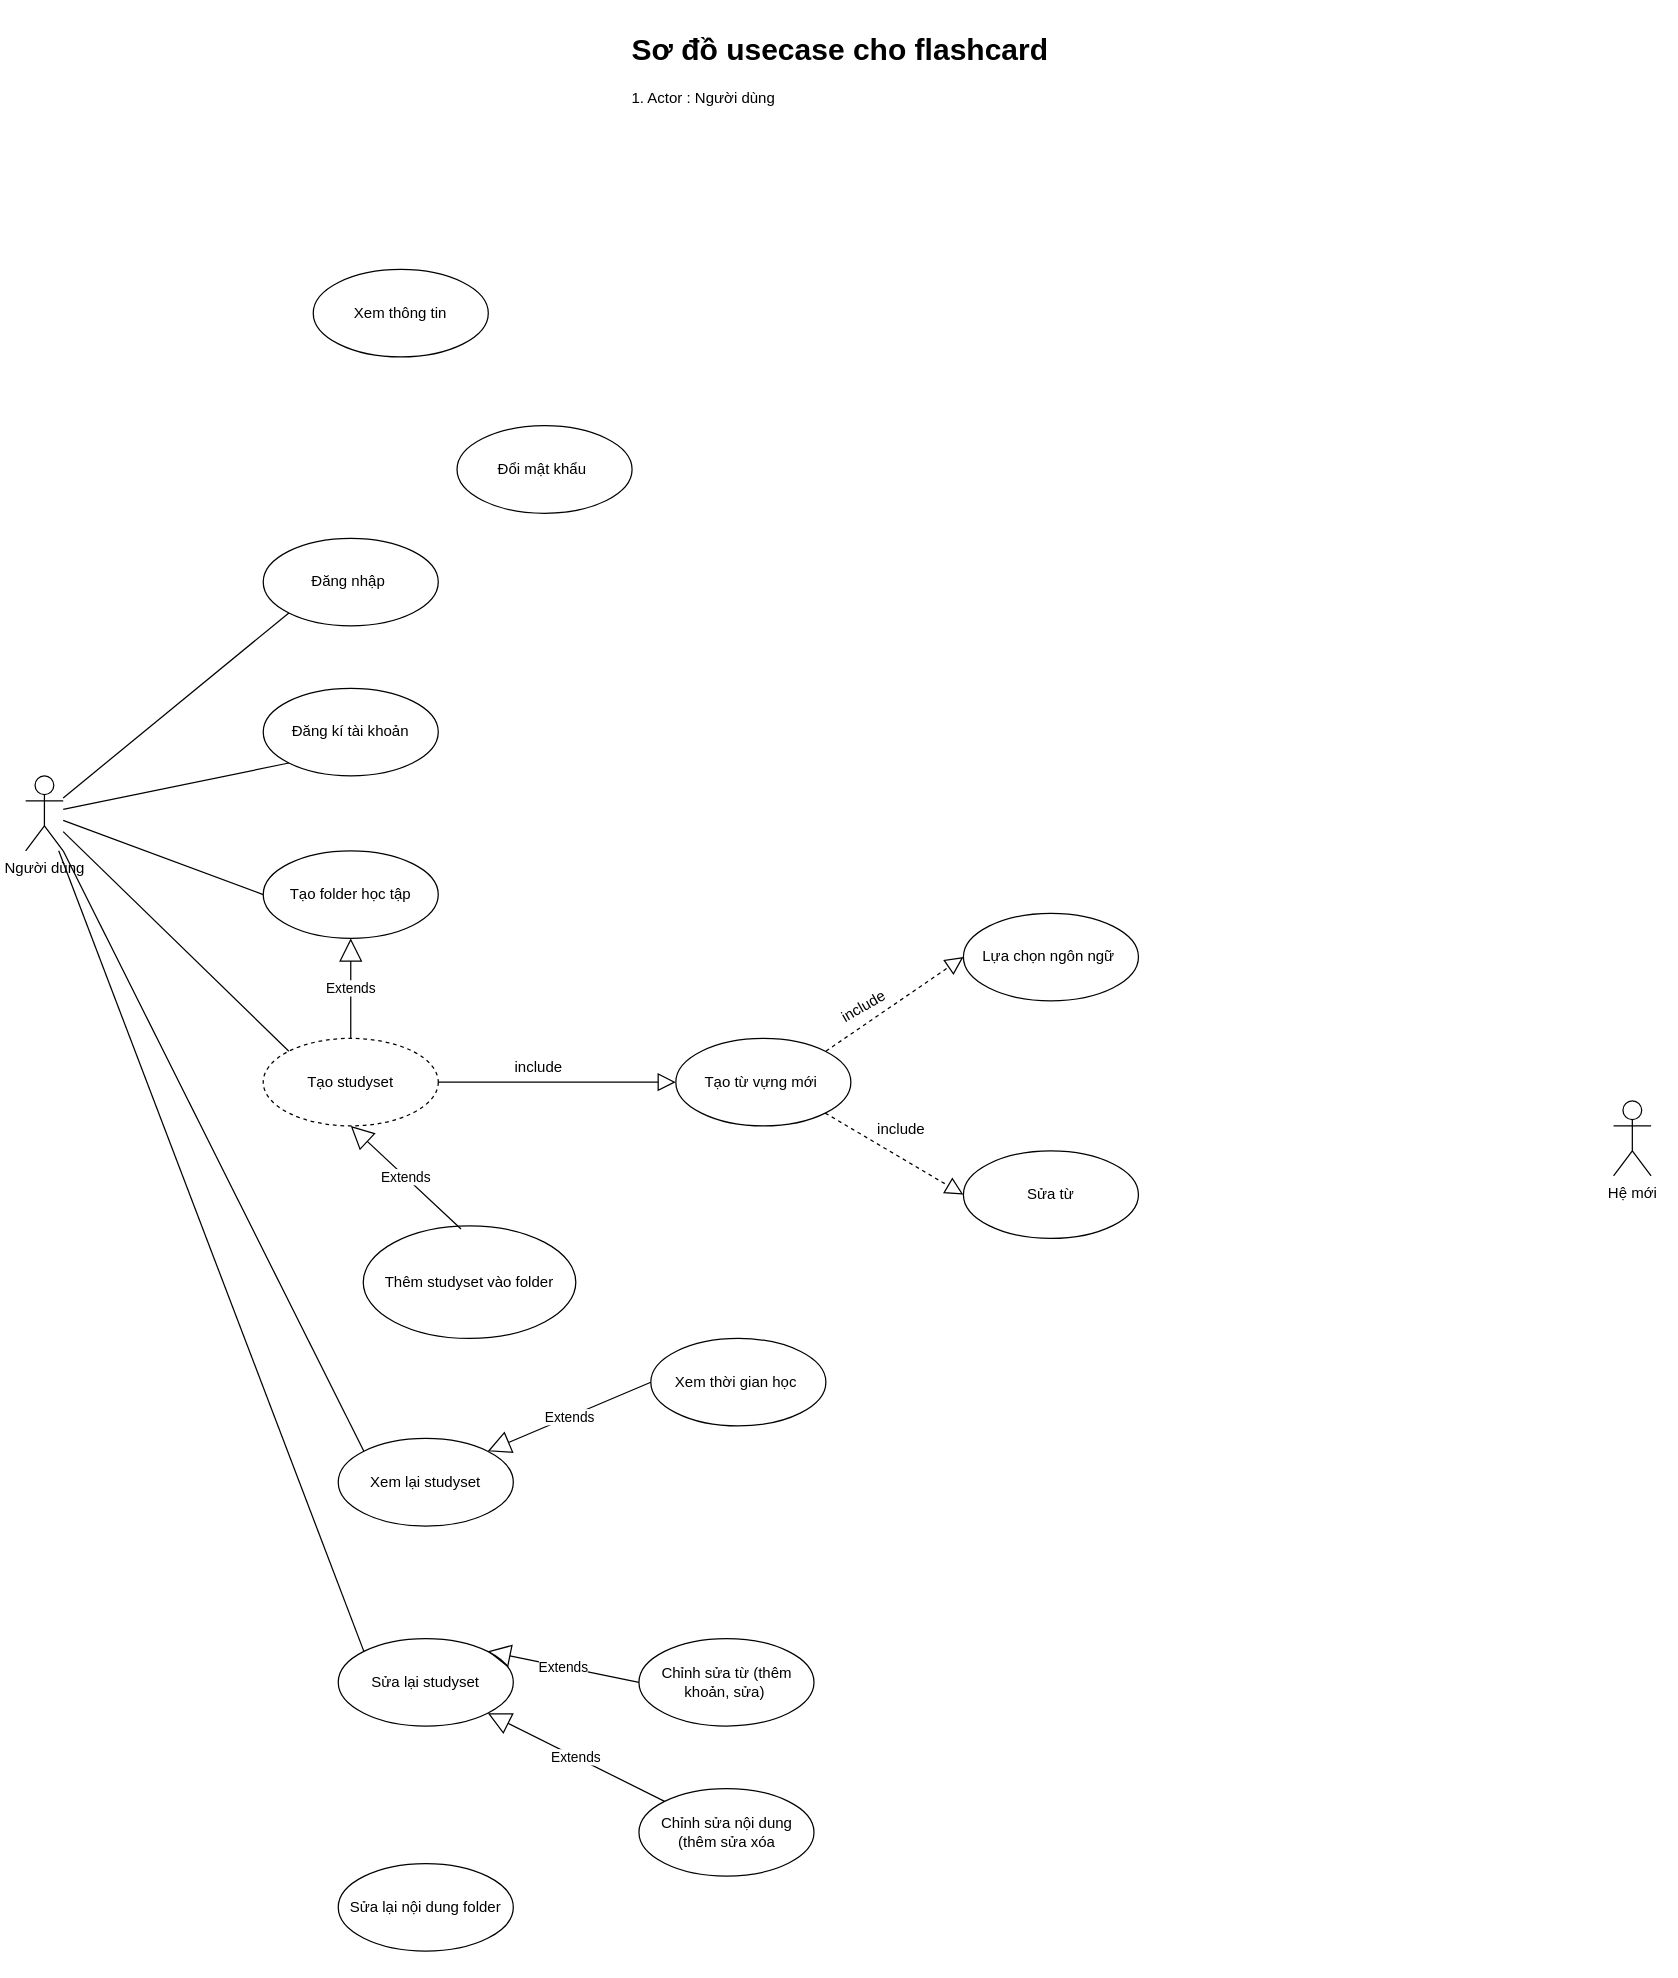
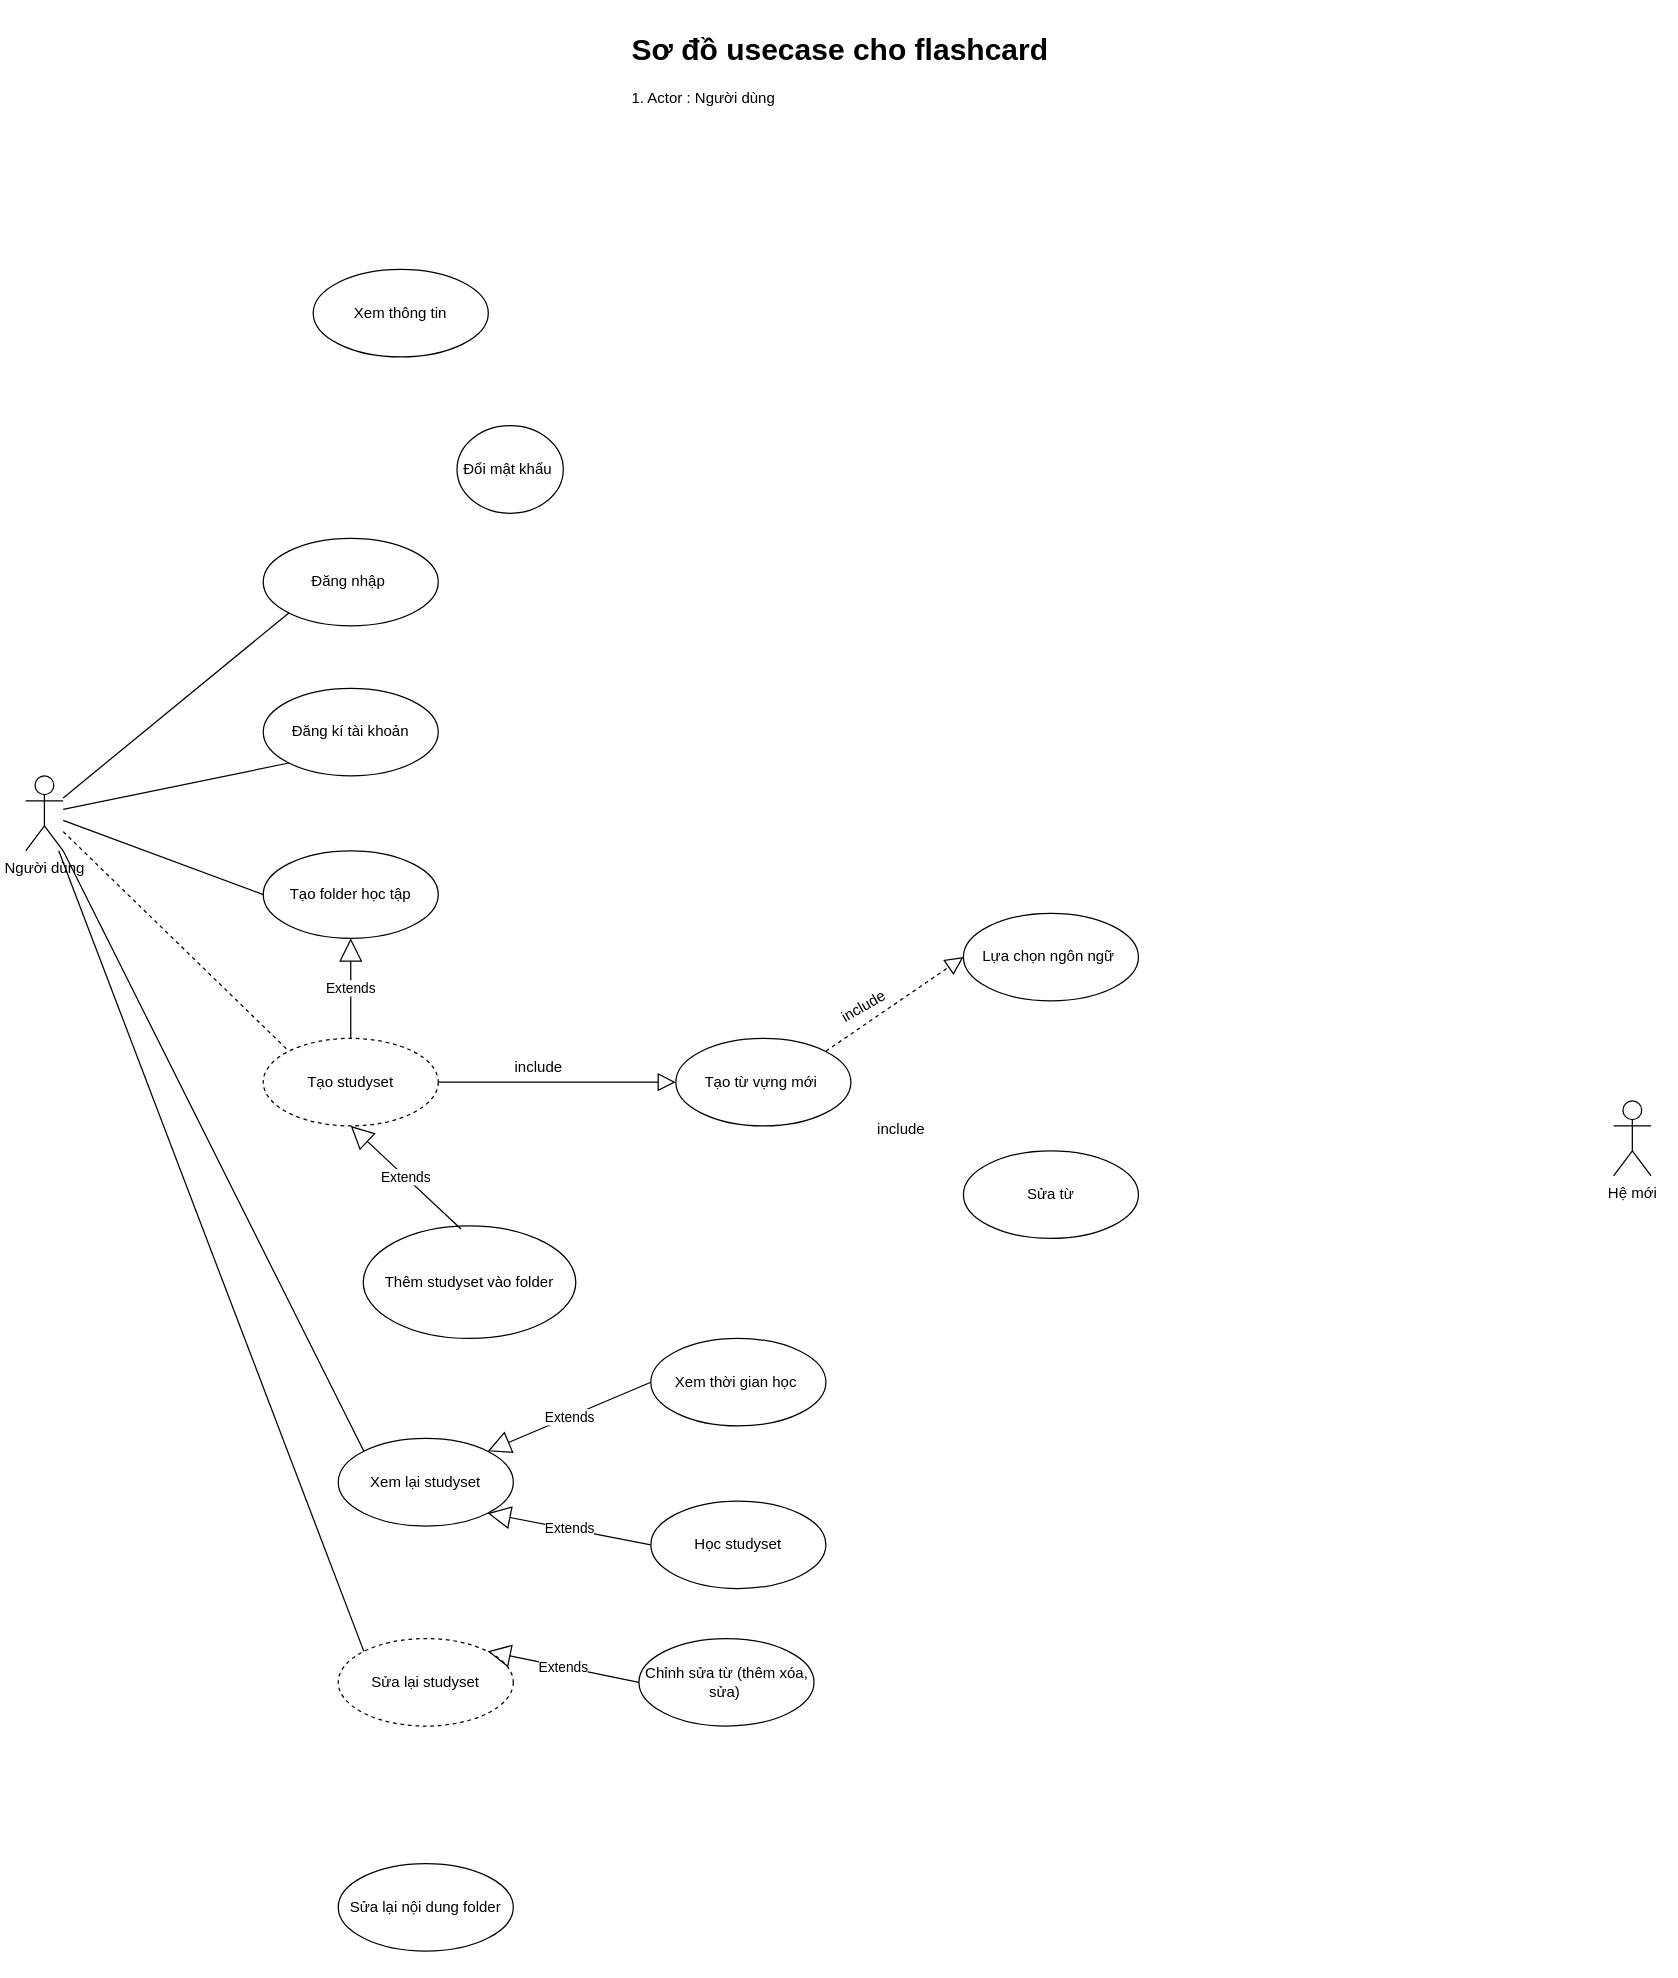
node "Đổi mật khẩu": size 175x88 -> 106x88
edge "Người dùng" -- "Tạo studyset": style solid -> dashed
edge "Tạo từ vựng mới" -> "Sửa từ": removed
edge "Học studyset" -> "Xem lại studyset": added, label "Extends"
node "Học studyset": added
node "Sửa lại studyset": style solid -> dashed
node "Chỉnh sửa từ (thêm khoản, sửa)": label "Chỉnh sửa từ (thêm khoản, sửa)" -> "Chỉnh sửa từ (thêm xóa, sửa)"
edge "Chỉnh sửa nội dung (thêm sửa xóa" -> "Sửa lại studyset": removed, label "Extends"
node "Chỉnh sửa nội dung (thêm sửa xóa": removed
